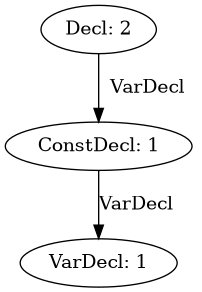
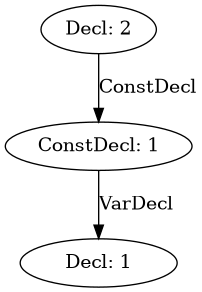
edge "Decl: 2" -> "ConstDecl: 1": label "VarDecl" -> "ConstDecl"
node "VarDecl: 1": label "VarDecl: 1" -> "Decl: 1"
